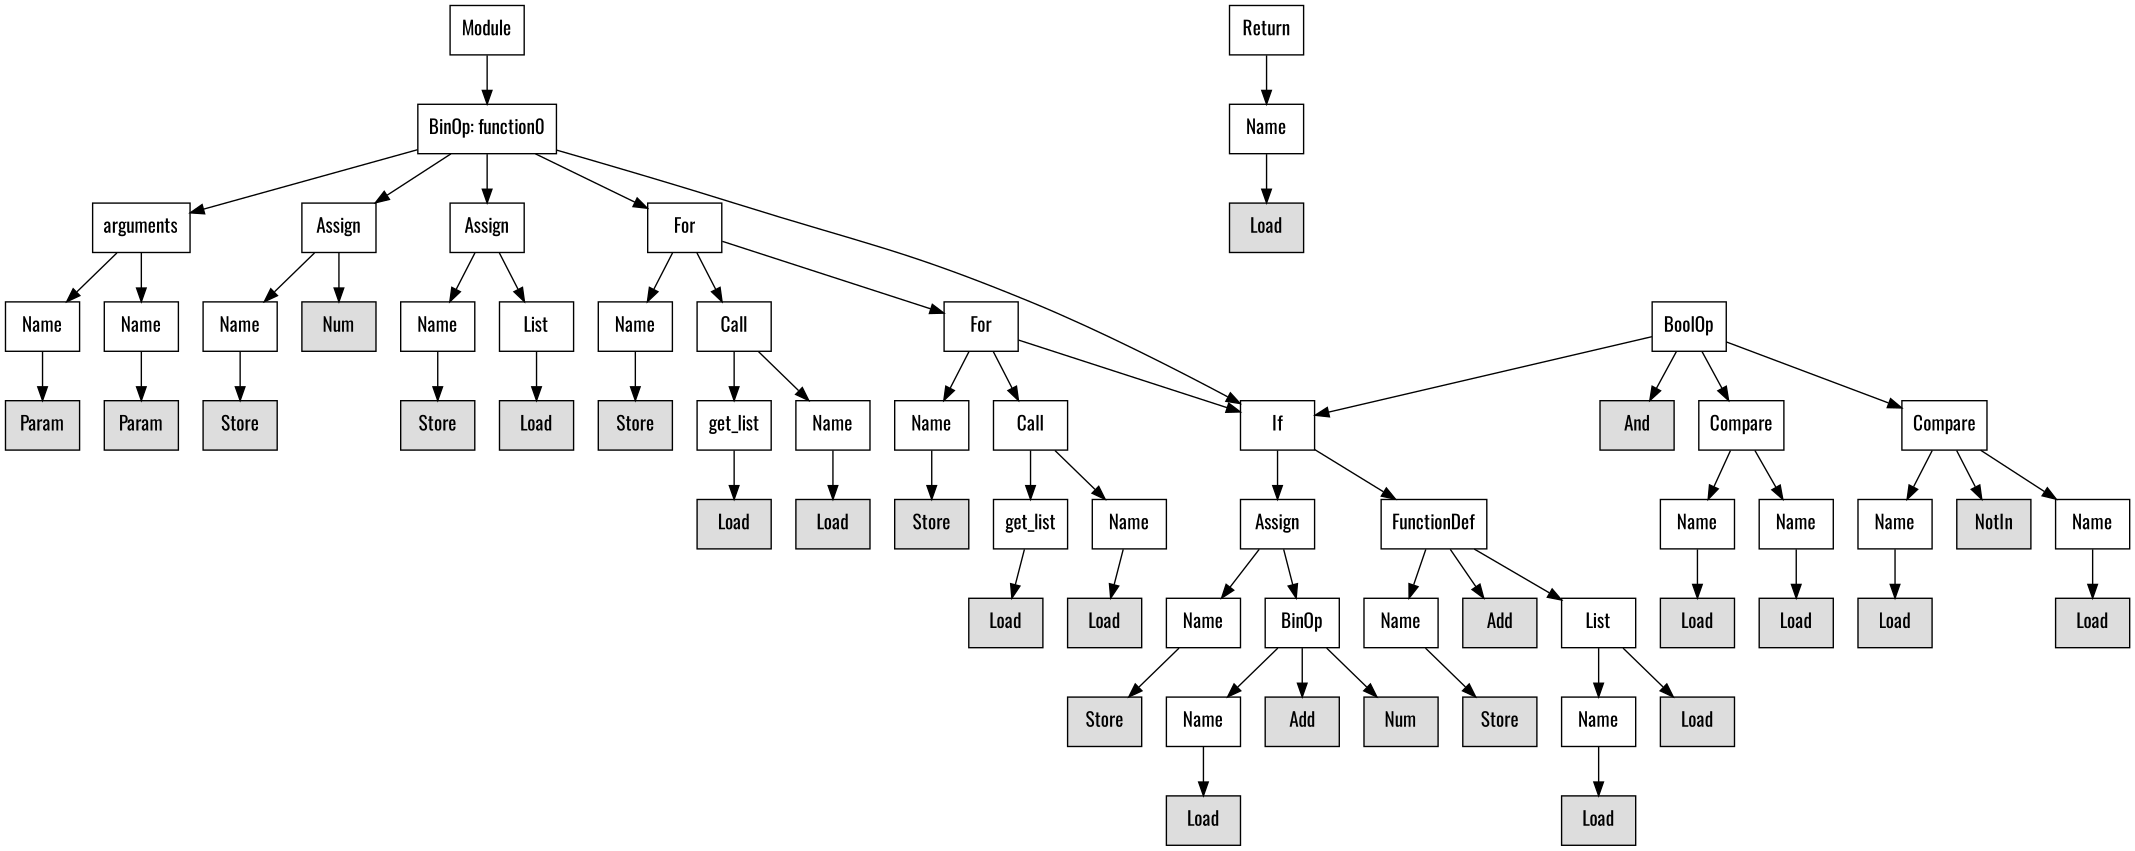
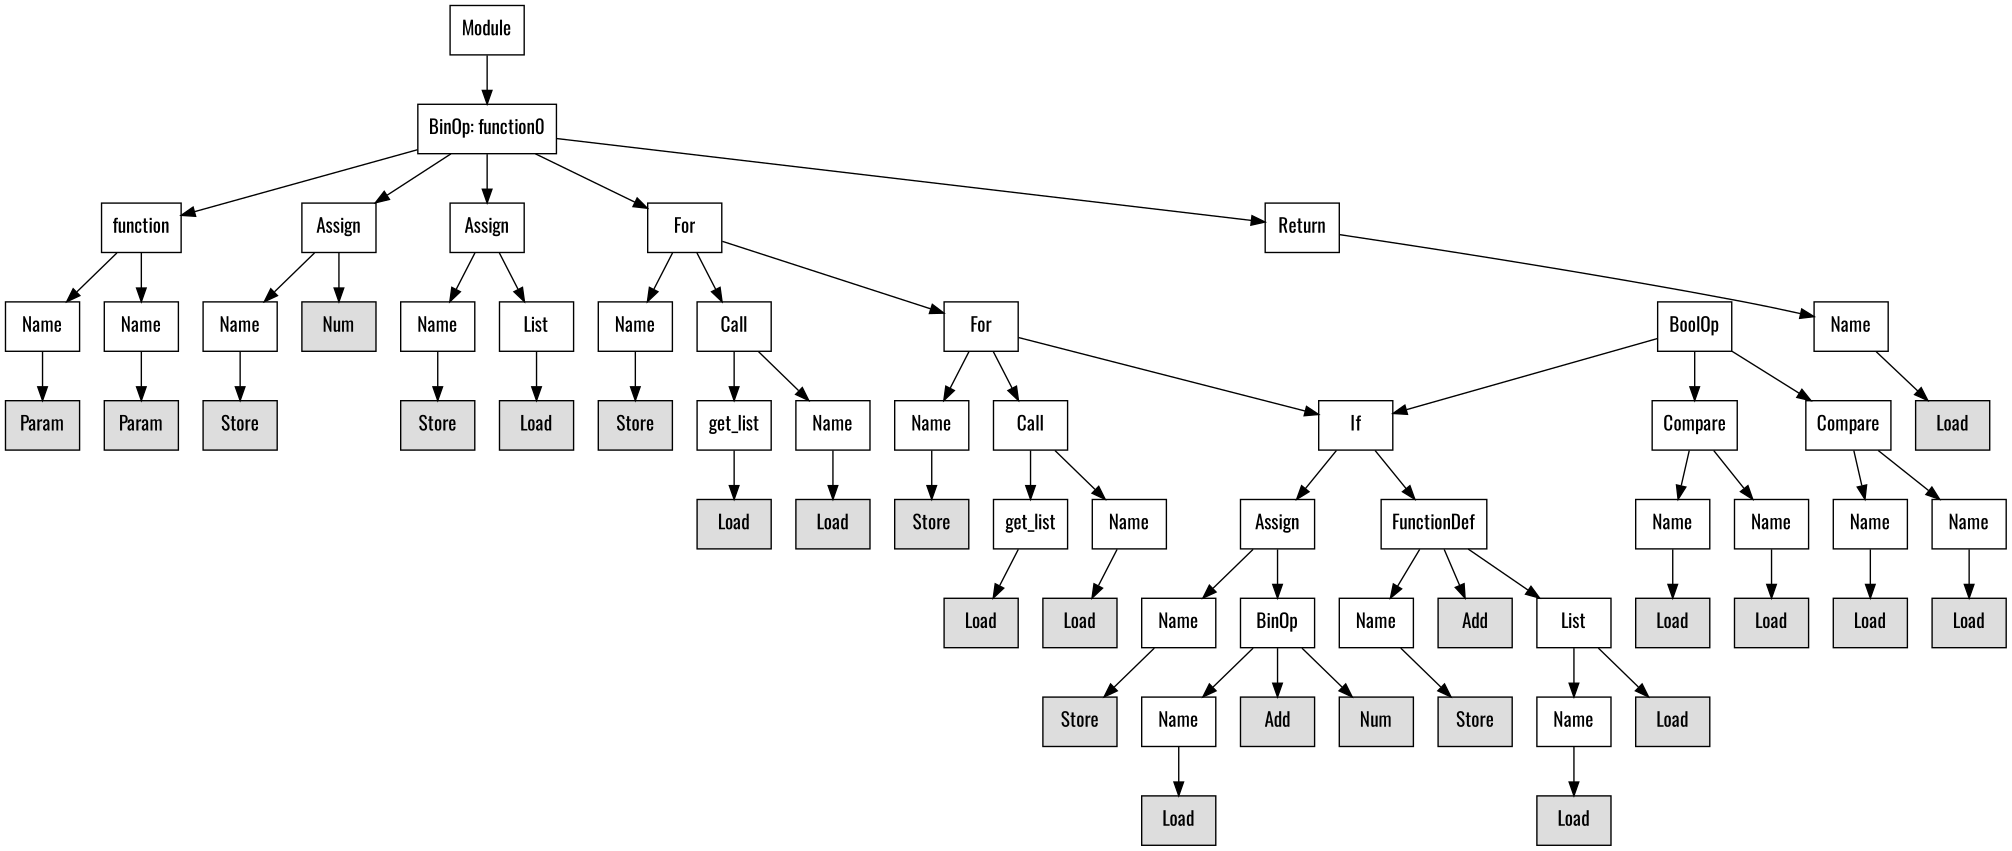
node "arguments": label "arguments" -> "function"
edge "BinOp: function0" -> "If": now "BinOp: function0" -> "Return"
node "And": removed
node "NotIn": removed
